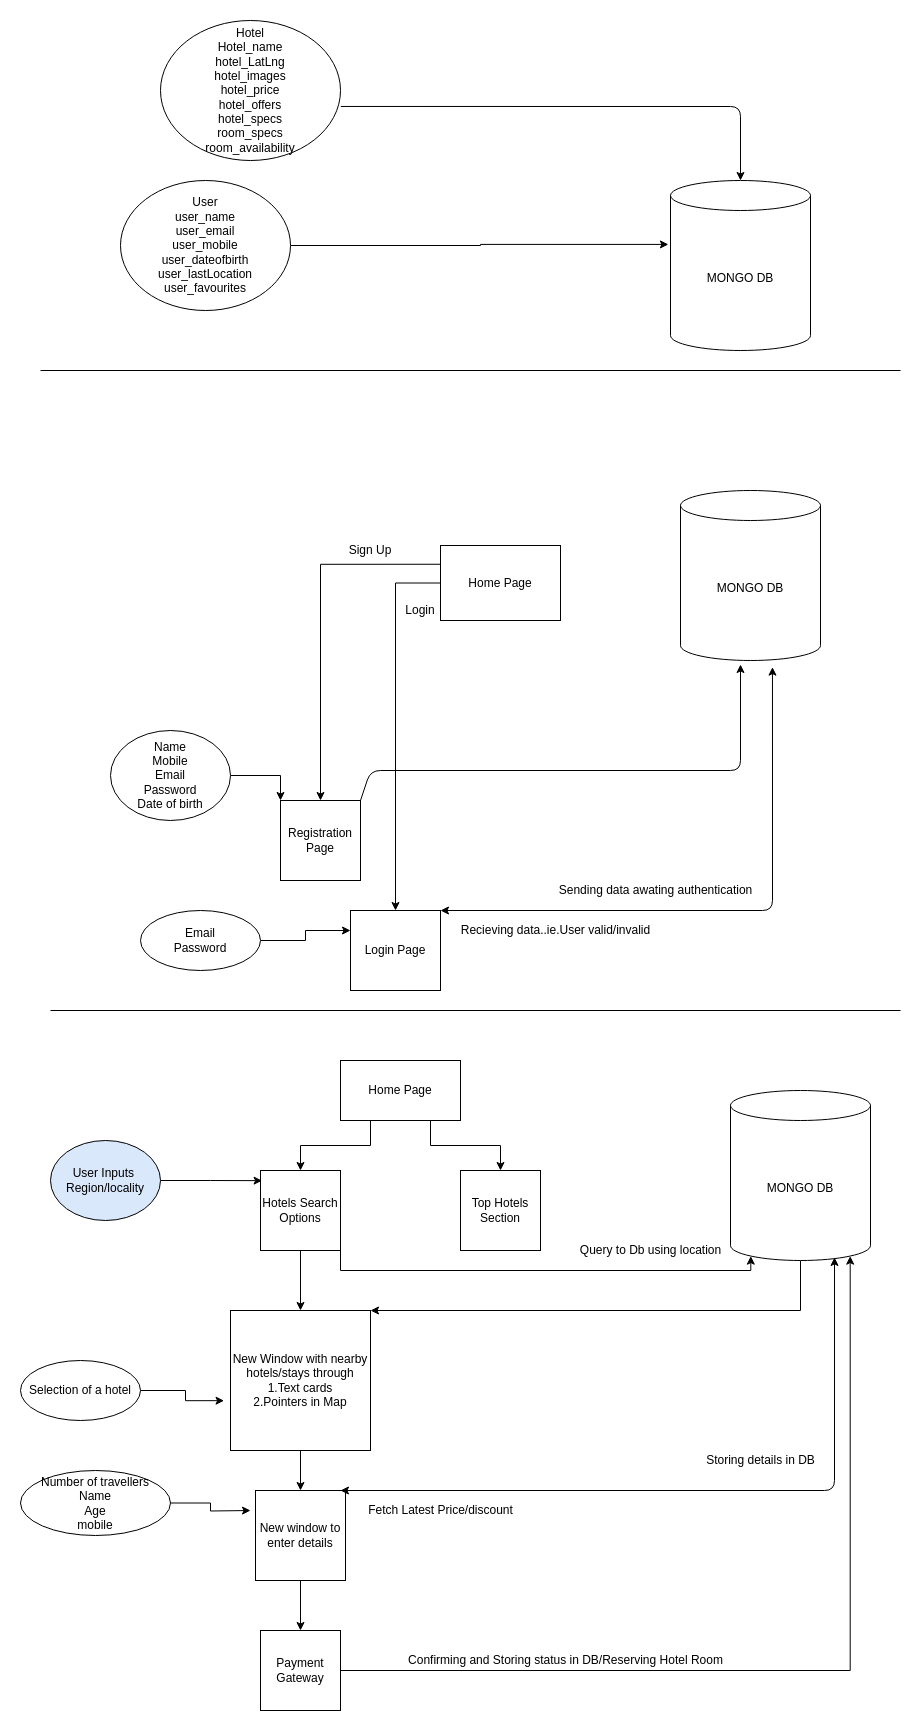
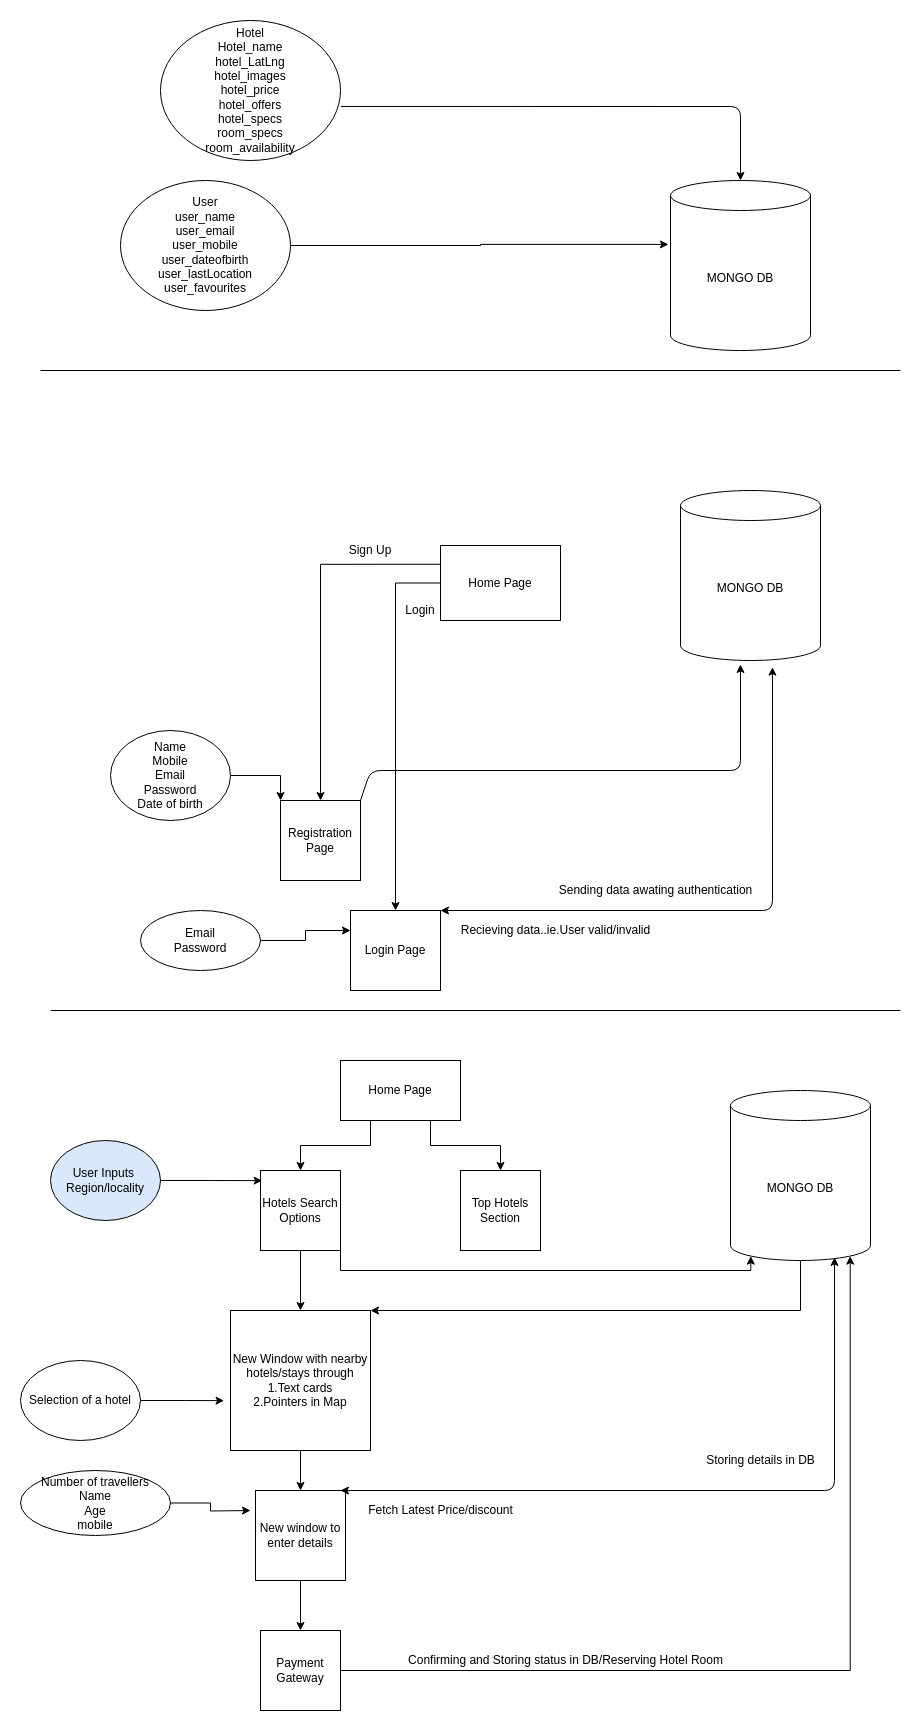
node "Query to Db using location": removed
node "Selection of a hotel": size 120x60 -> 120x80
